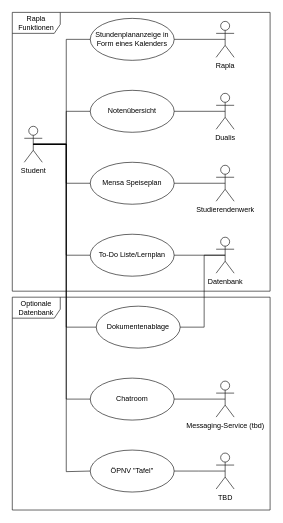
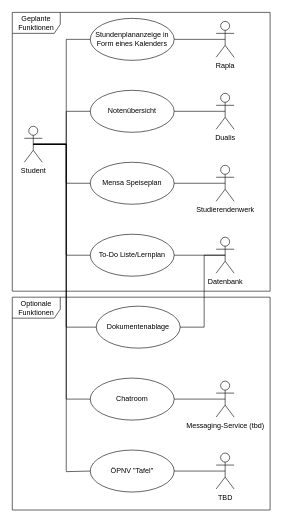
node "Rapla Funktionen": label "Rapla Funktionen" -> "Geplante Funktionen"
node "Optionale Datenbank": label "Optionale Datenbank" -> "Optionale Funktionen"
